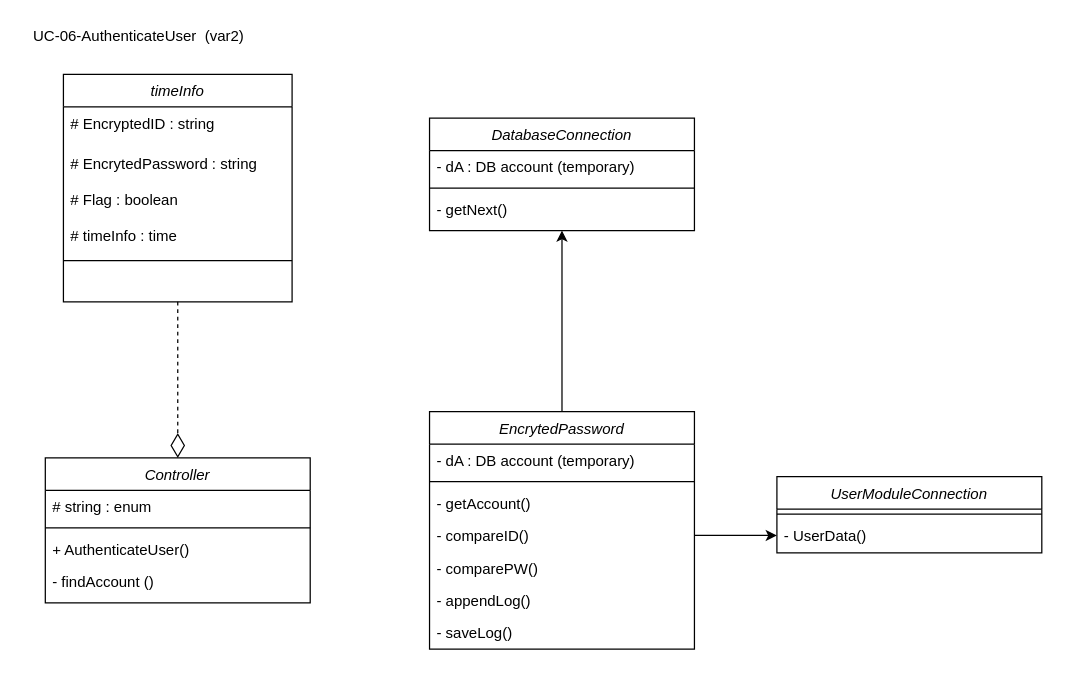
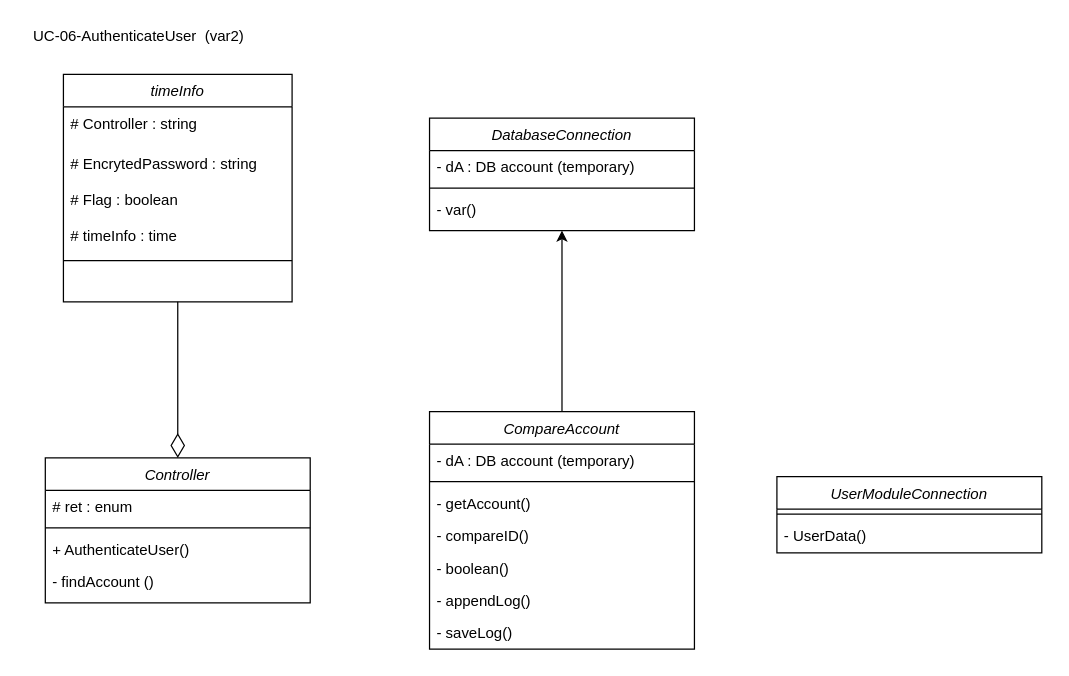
node "# EncryptedID : string": label "# EncryptedID : string" -> "# Controller : string"
node "- getNext()": label "- getNext()" -> "- var()"
edge "timeInfo" -> "Controller": style dashed -> solid
node "EncrytedPassword": label "EncrytedPassword" -> "CompareAccount"
node "# string : enum": label "# string : enum" -> "# ret : enum"
edge "- compareID()" -> "- UserData()": removed
node "- comparePW()": label "- comparePW()" -> "- boolean()"
